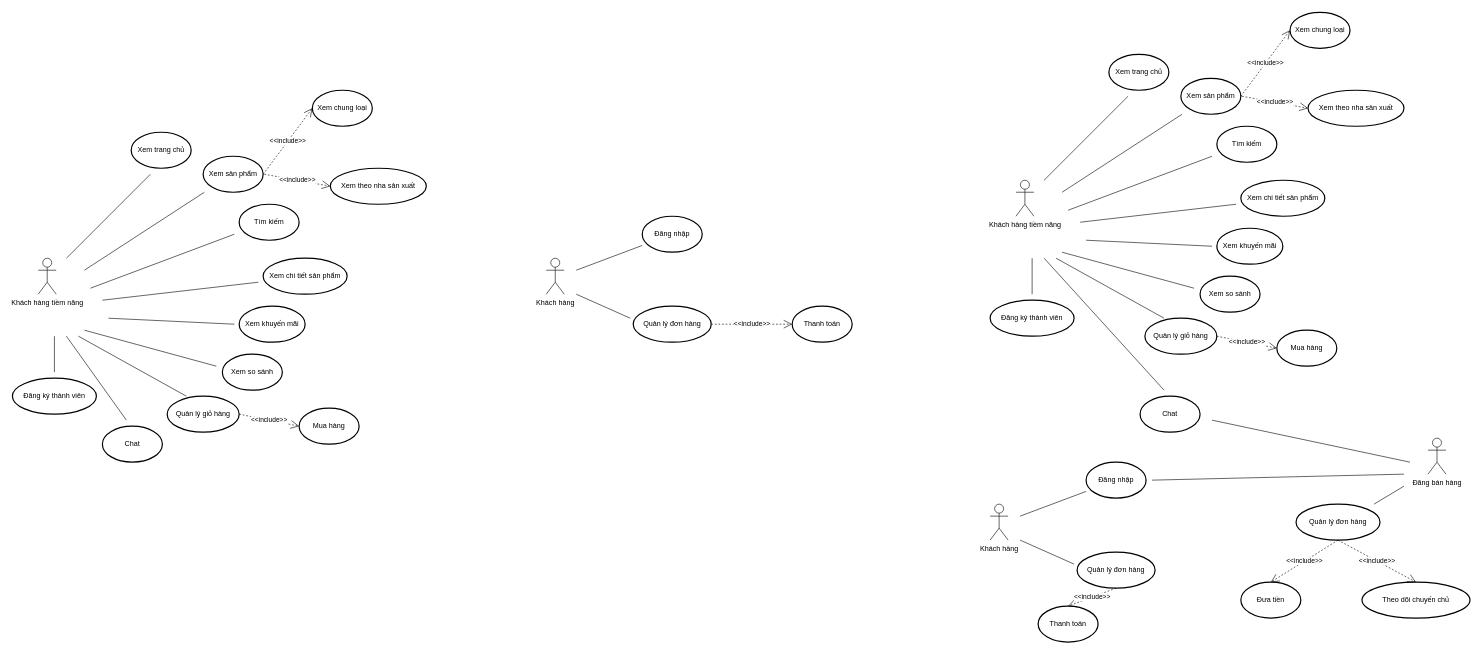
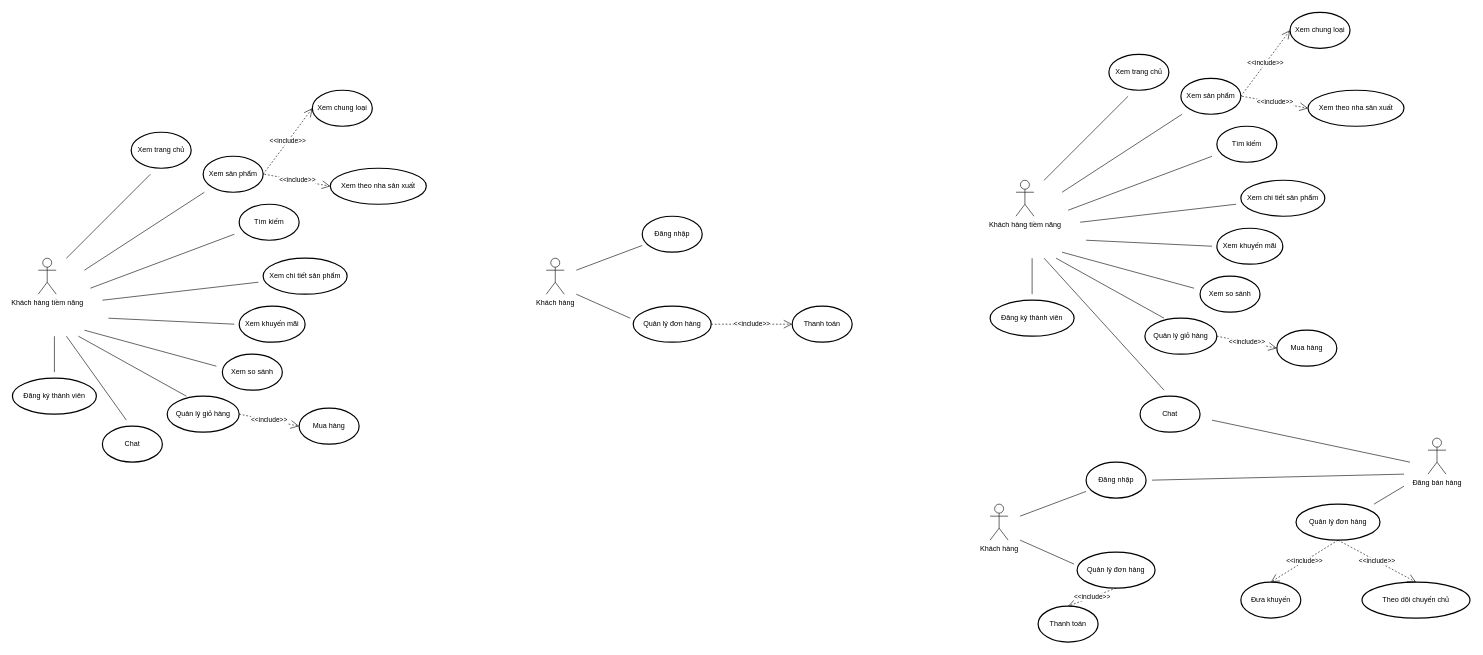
node "Đưa tiền": label "Đưa tiền" -> "Đưa khuyến"
